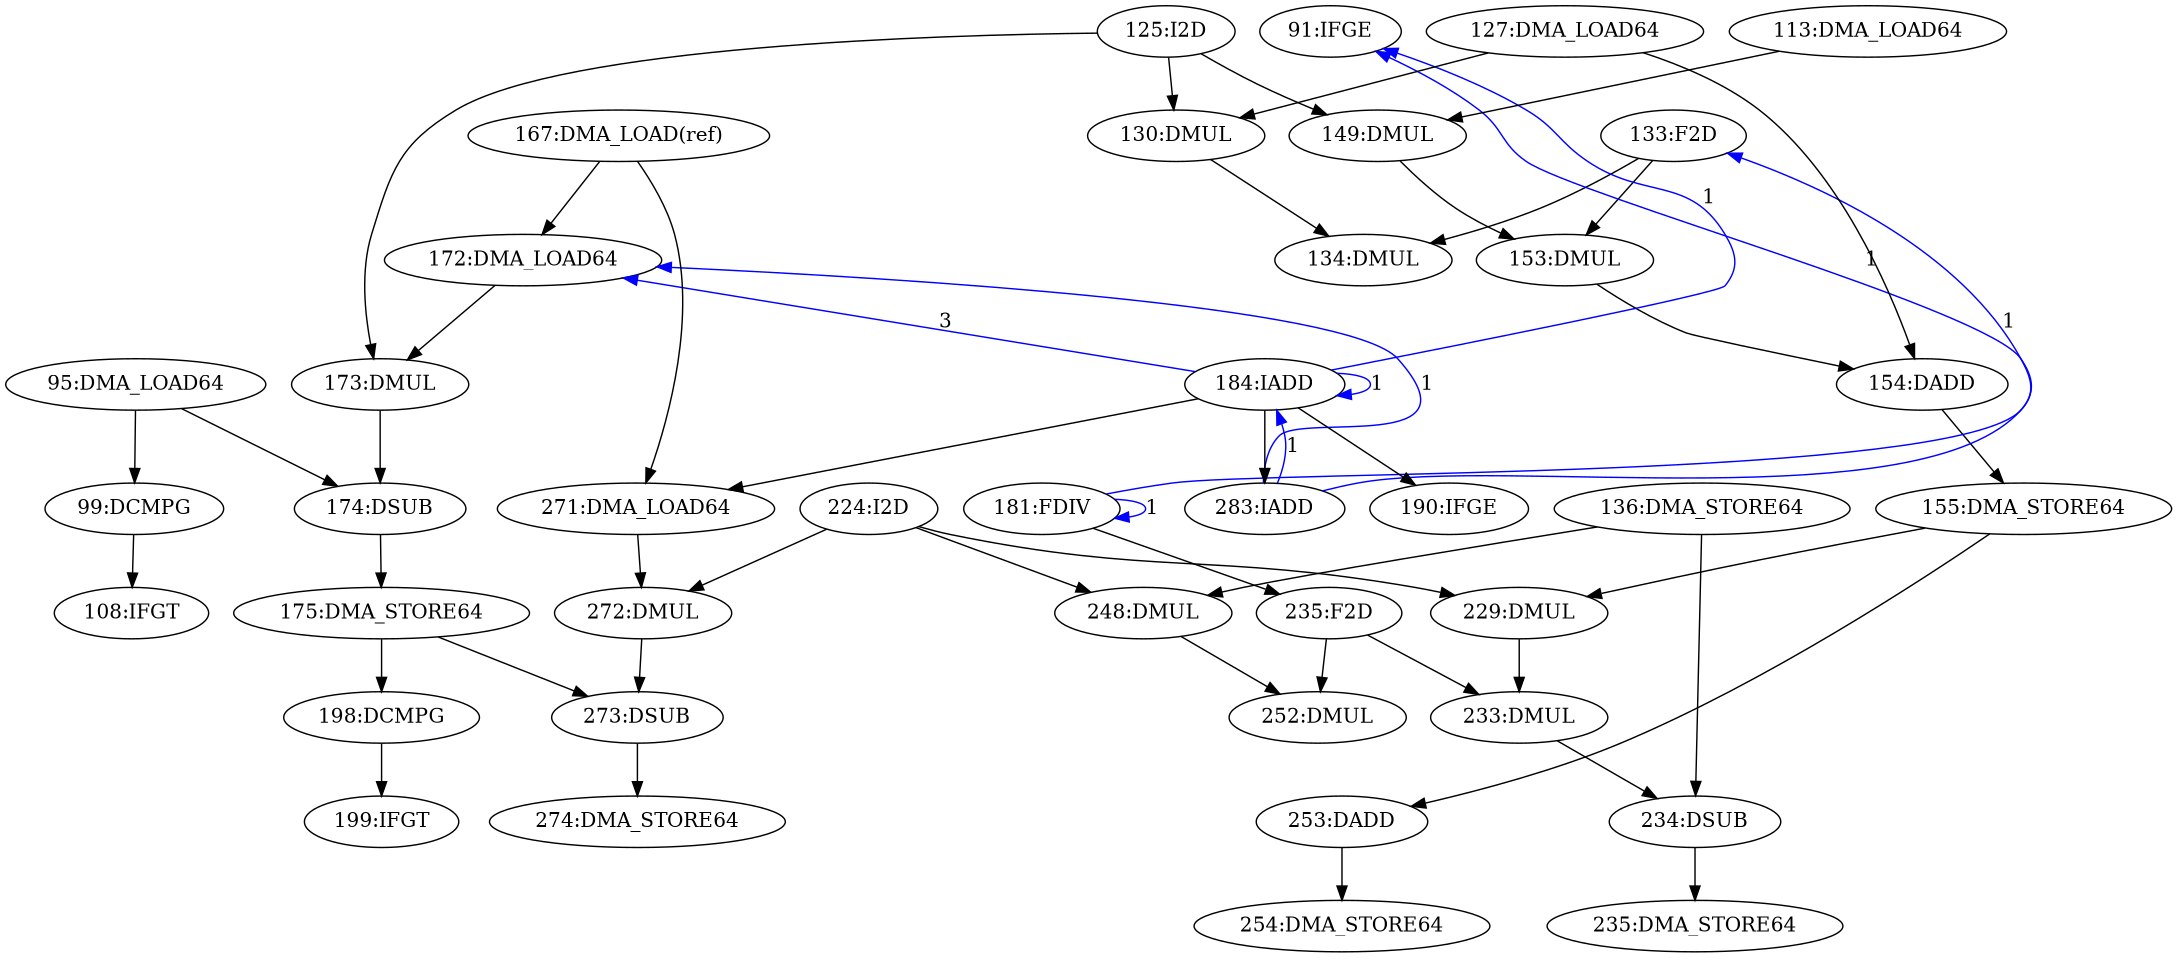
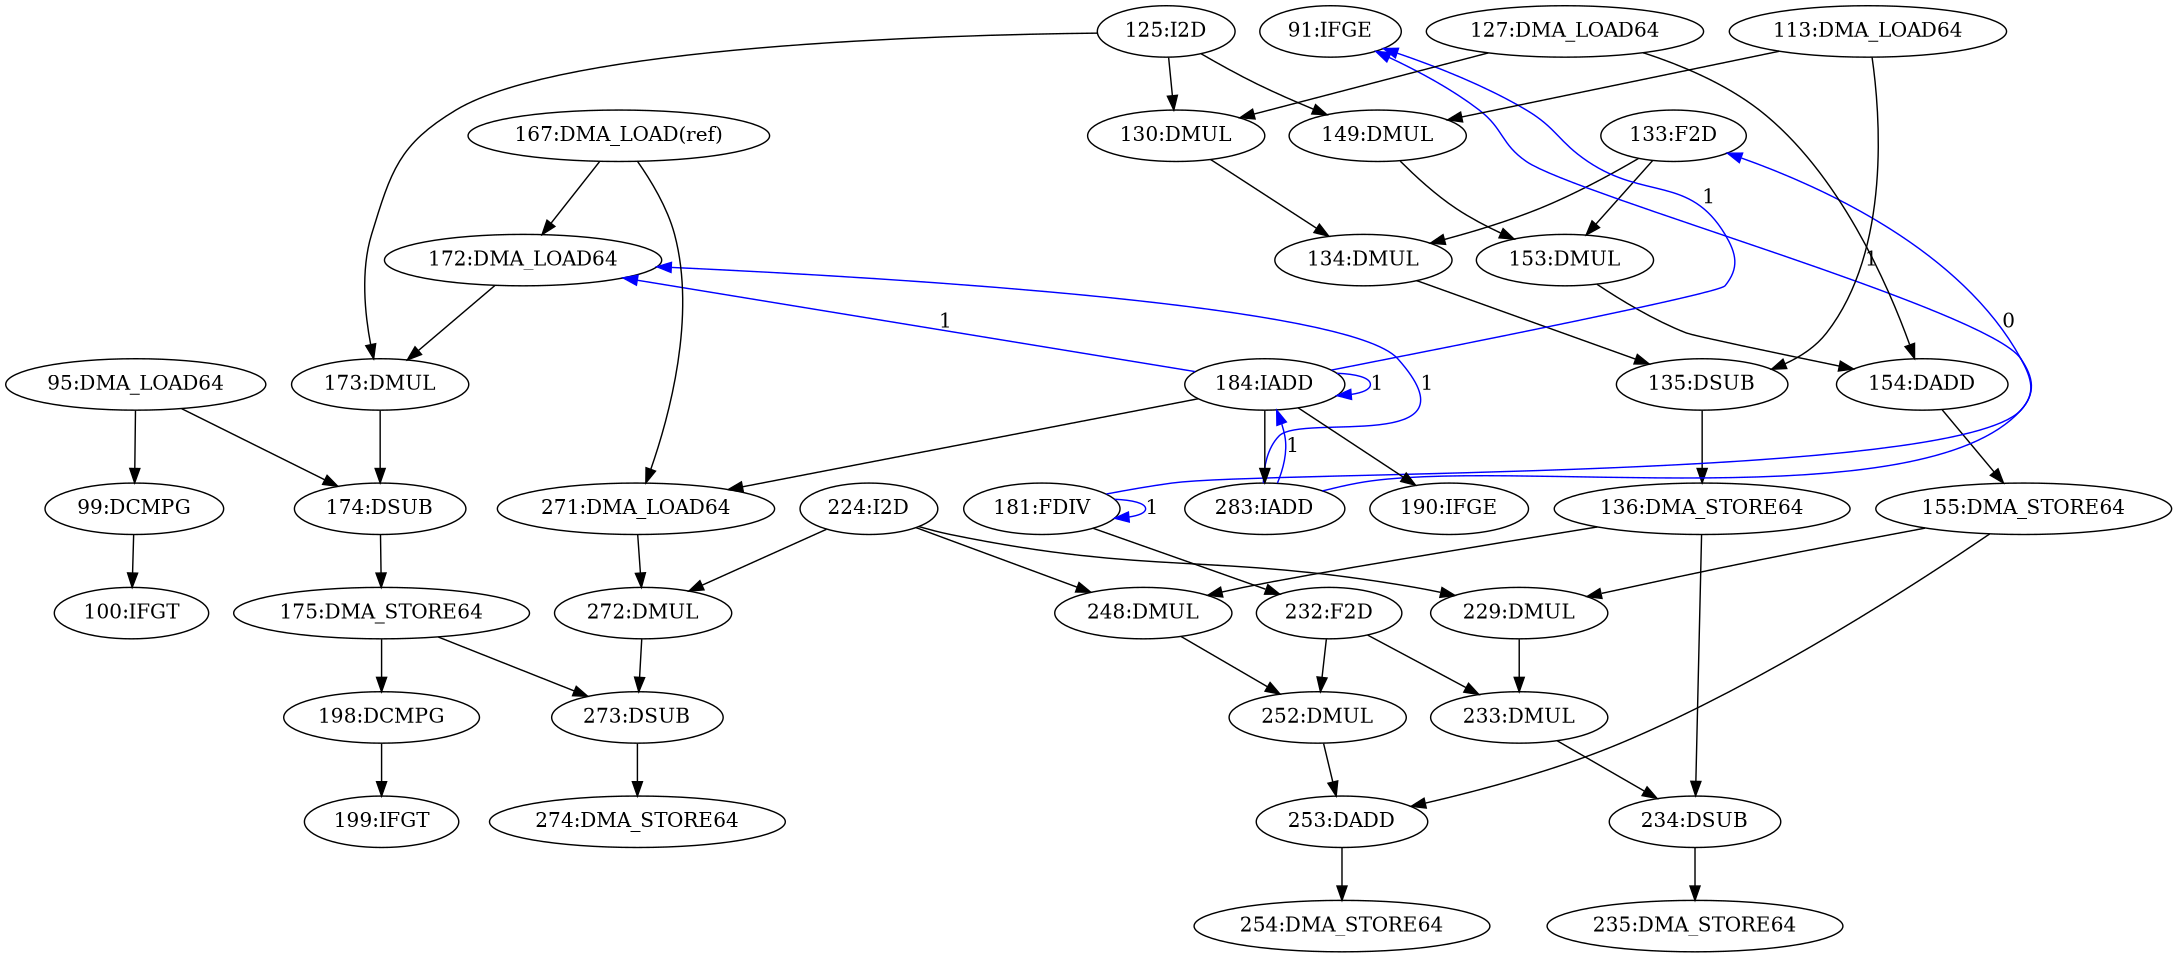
edge "184:IADD" -> "172:DMA_LOAD64": label "3" -> "1"
edge "181:FDIV" -> "133:F2D": label "1" -> "0"
node "135:DSUB": added
node "108:IFGT": label "108:IFGT" -> "100:IFGT"
node "235:F2D": label "235:F2D" -> "232:F2D"
edge "252:DMUL" -> "253:DADD": added
